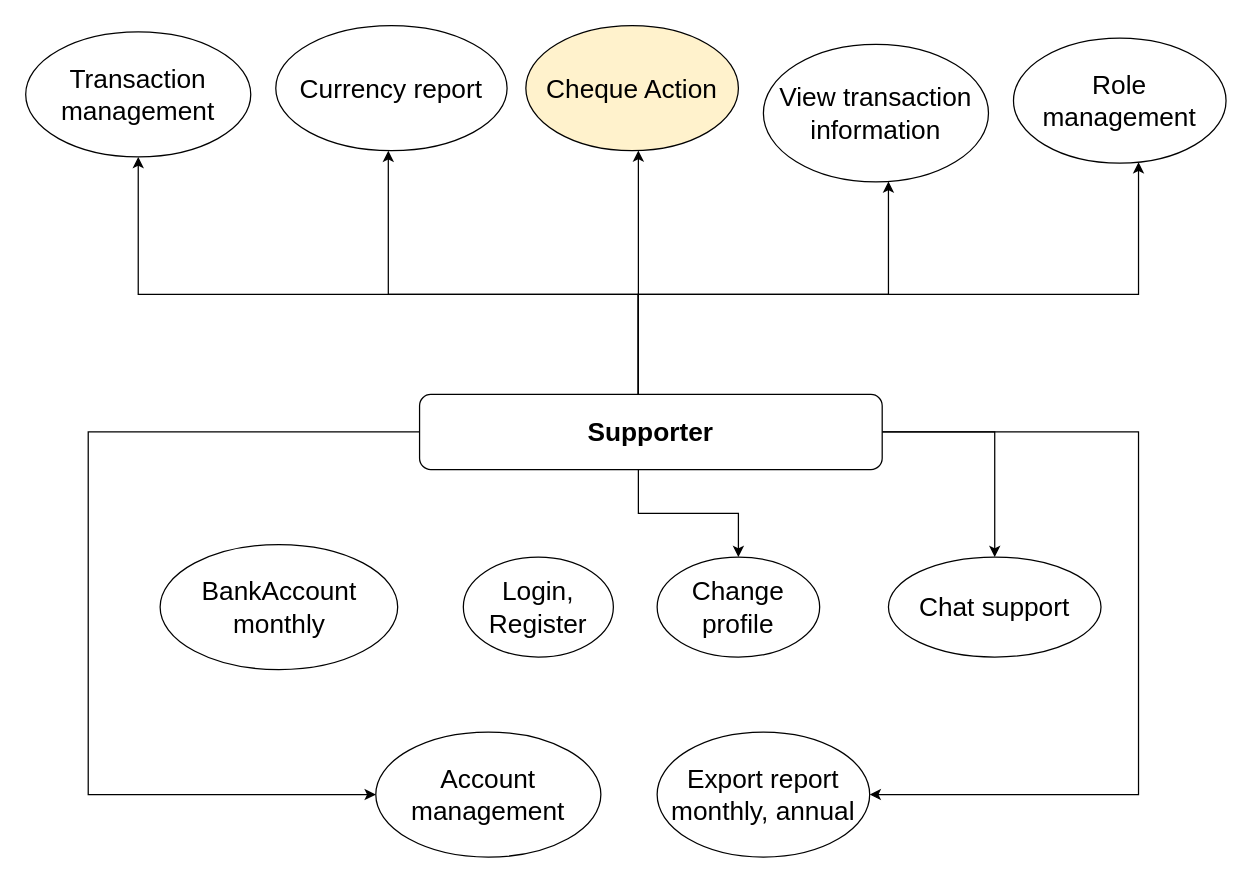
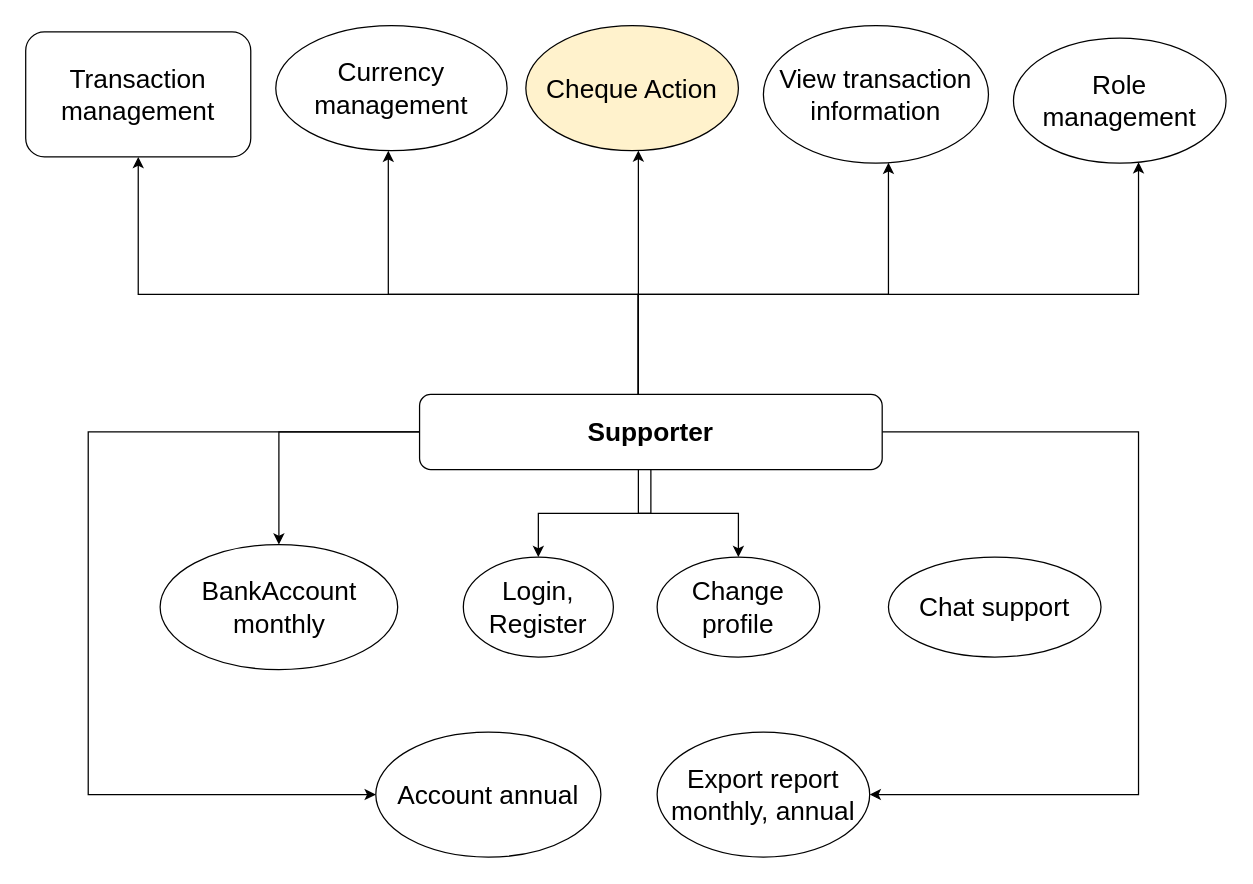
node "Currency report": label "Currency report" -> "Currency management"
node "Transaction management": shape ellipse -> rounded rectangle
node "View transaction information": moved (876, 113) -> (876, 94)
edge "Supporter" -> "BankAccount monthly": added
edge "Supporter" -> "Chat support": now "Supporter" -> "Login, Register"
node "Account management": label "Account management" -> "Account annual"
